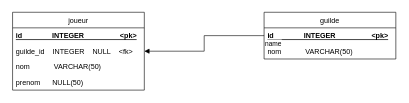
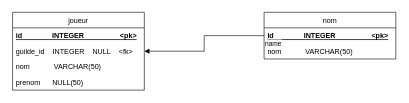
node "guilde": label "guilde" -> "nom"
